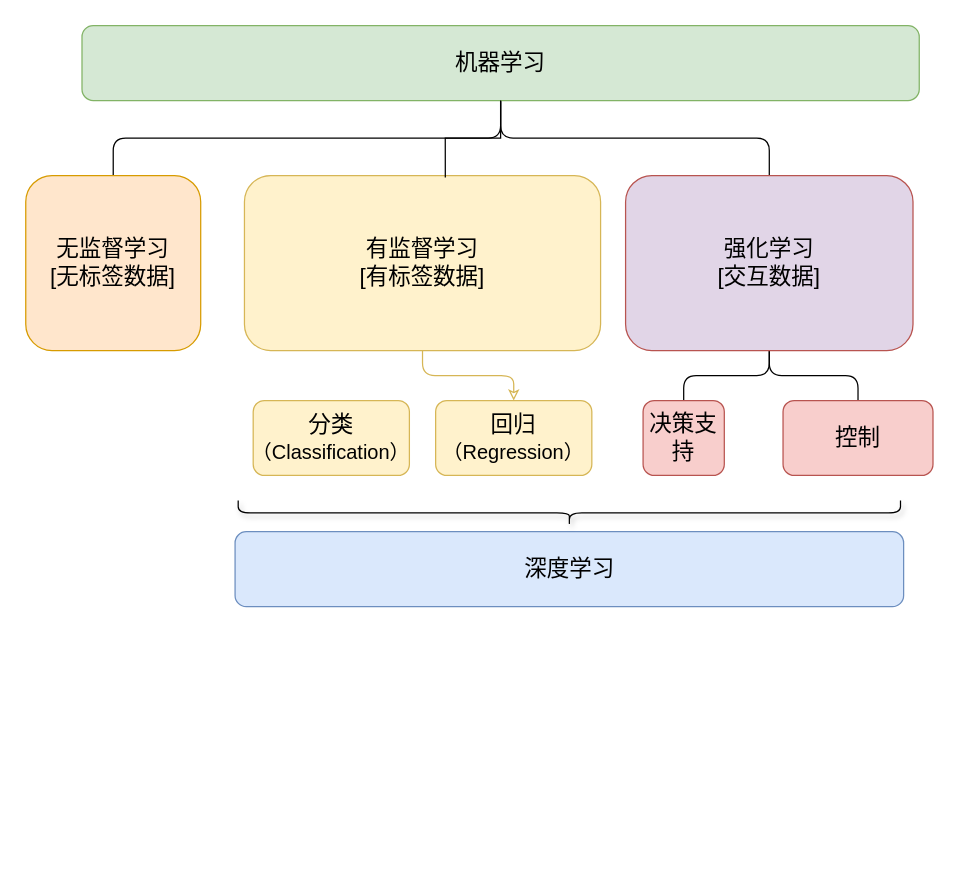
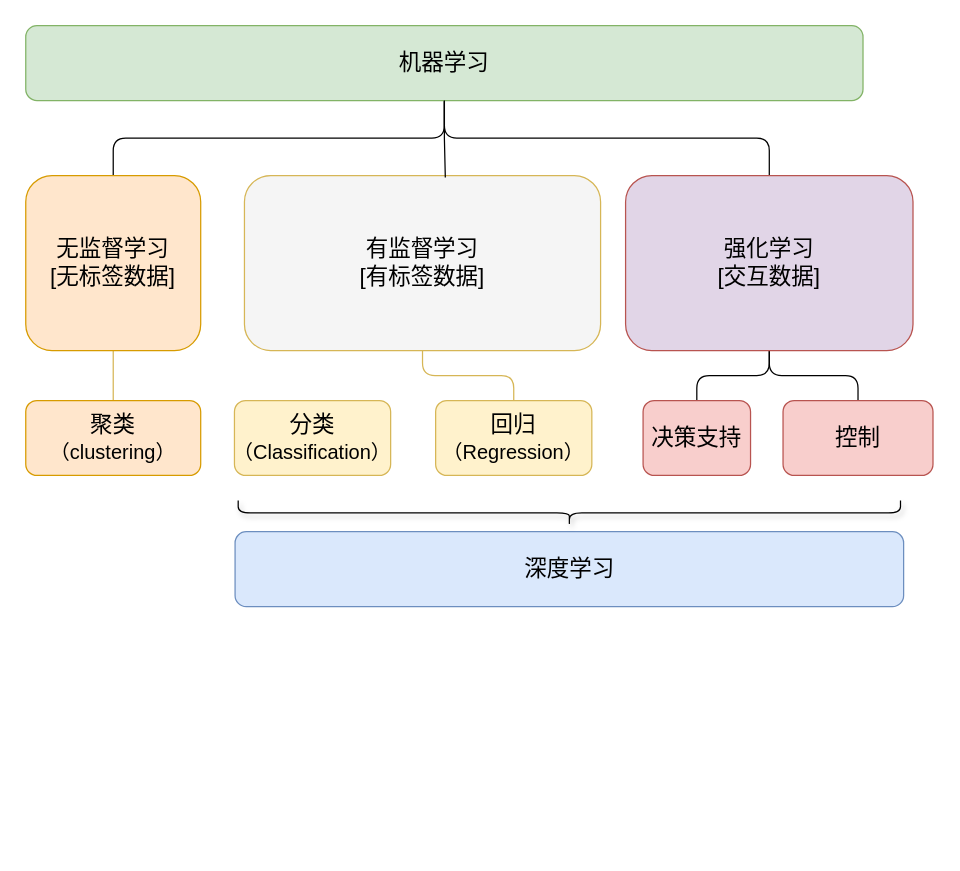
node "机器学习": moved (501, 63) -> (444, 63)
node "有监督学习 [有标签数据]": fillcolor #fff2cc -> #f5f5f5
edge "无监督学习 [无标签数据]" -- "聚类 （clustering）": added
edge "有监督学习 [有标签数据]" -> "回归 （Regression）": arrowhead classic -> none
node "聚类 （clustering）": added
node "分类 （Classification）": moved (331, 438) -> (313, 438)
node "决策支持": size 81x75 -> 108x75
